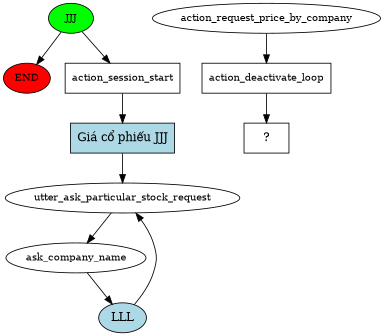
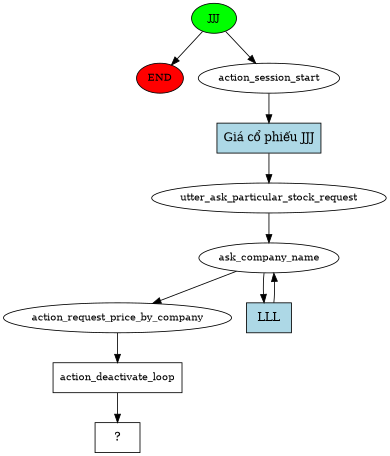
node "action_session_start": shape box -> ellipse
edge "LLL" -> "utter_ask_particular_stock_request": now "LLL" -> "ask_company_name"
edge "ask_company_name" -> "action_request_price_by_company": added
node "LLL": shape ellipse -> box
